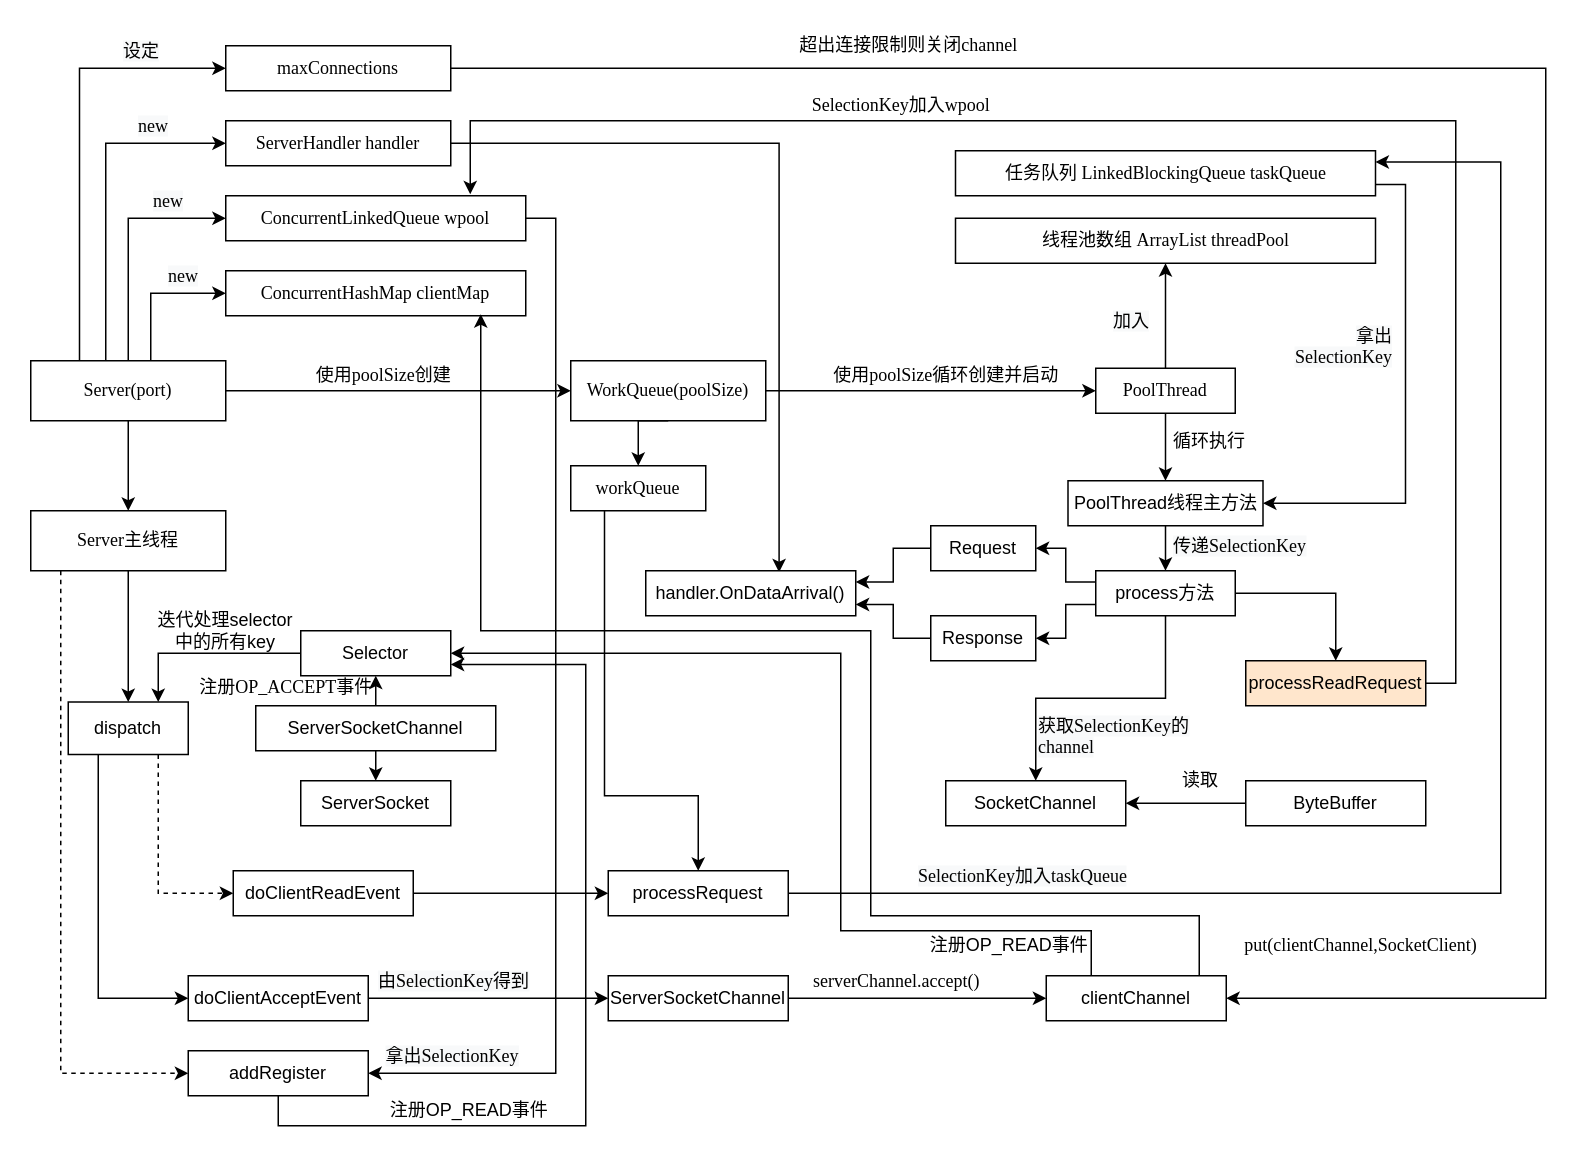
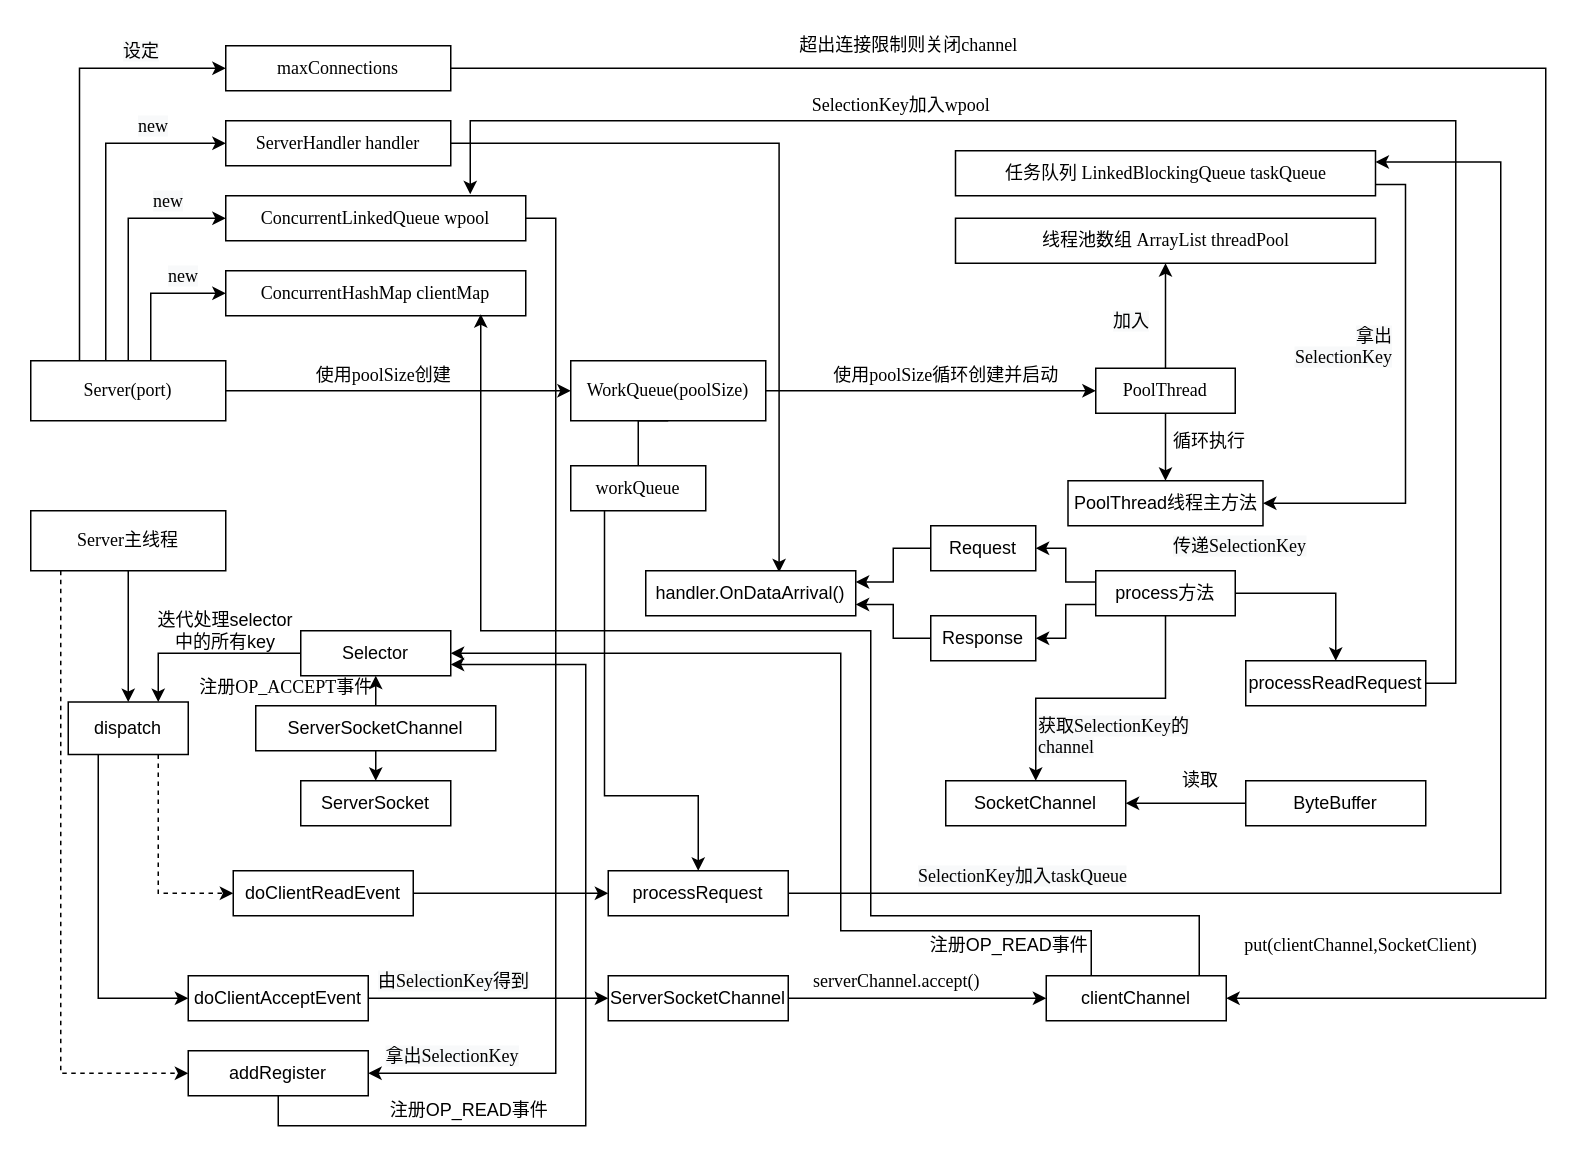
edge "WorkQueue(poolSize)" -> "workQueue": arrowhead classic -> none
edge "Server(port)" -> "Server主线程": removed
edge "PoolThread线程主方法" -> "process方法": removed
node "processReadRequest": fillcolor #ffe6cc -> #ffffff
